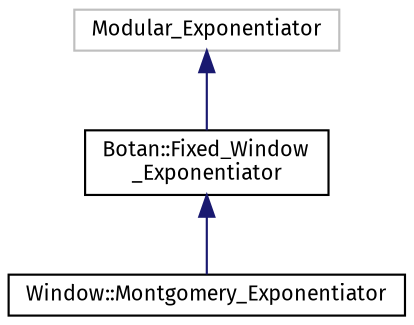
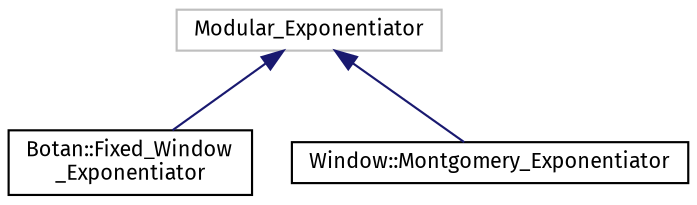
edge "Window::Montgomery_Exponentiator" -> "Botan::Fixed_Window _Exponentiator": now "Window::Montgomery_Exponentiator" -> "Modular_Exponentiator"
